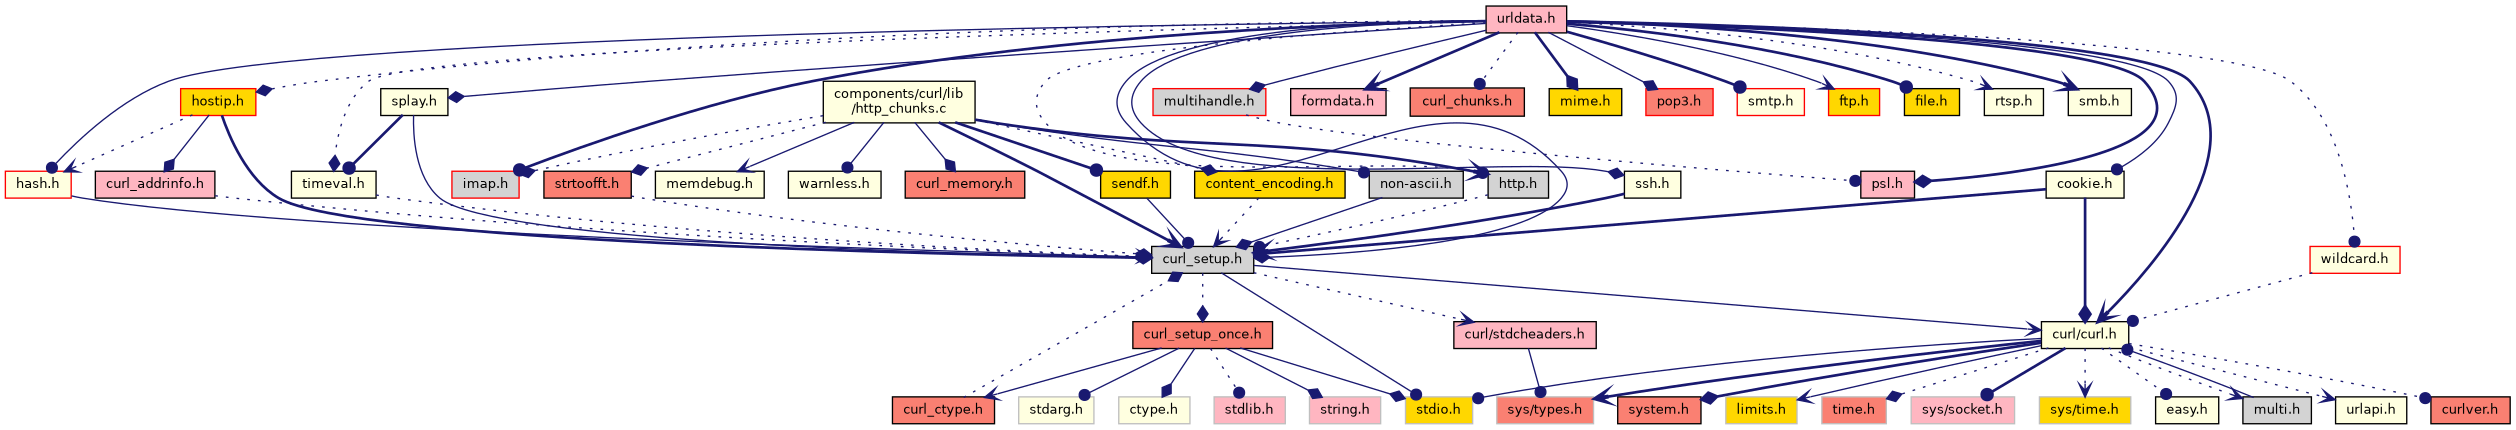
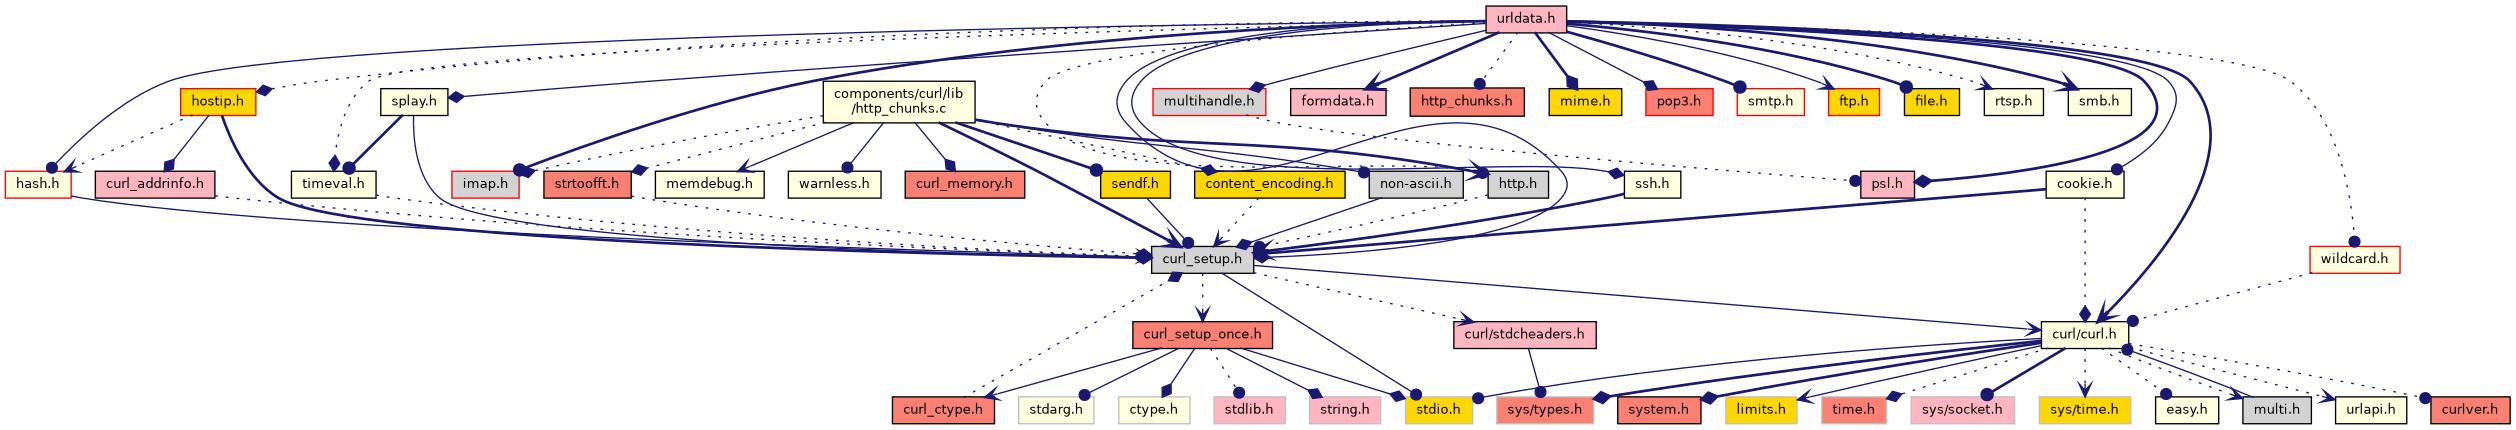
node "curl_chunks.h": label "curl_chunks.h" -> "http_chunks.h"
edge "cookie.h" -> "curl/curl.h": style bold -> dotted
edge "curl_setup.h" -> "curl_setup_once.h": arrowhead diamond -> vee
edge "curl/curl.h" -> "sys/types.h": arrowhead vee -> diamond
